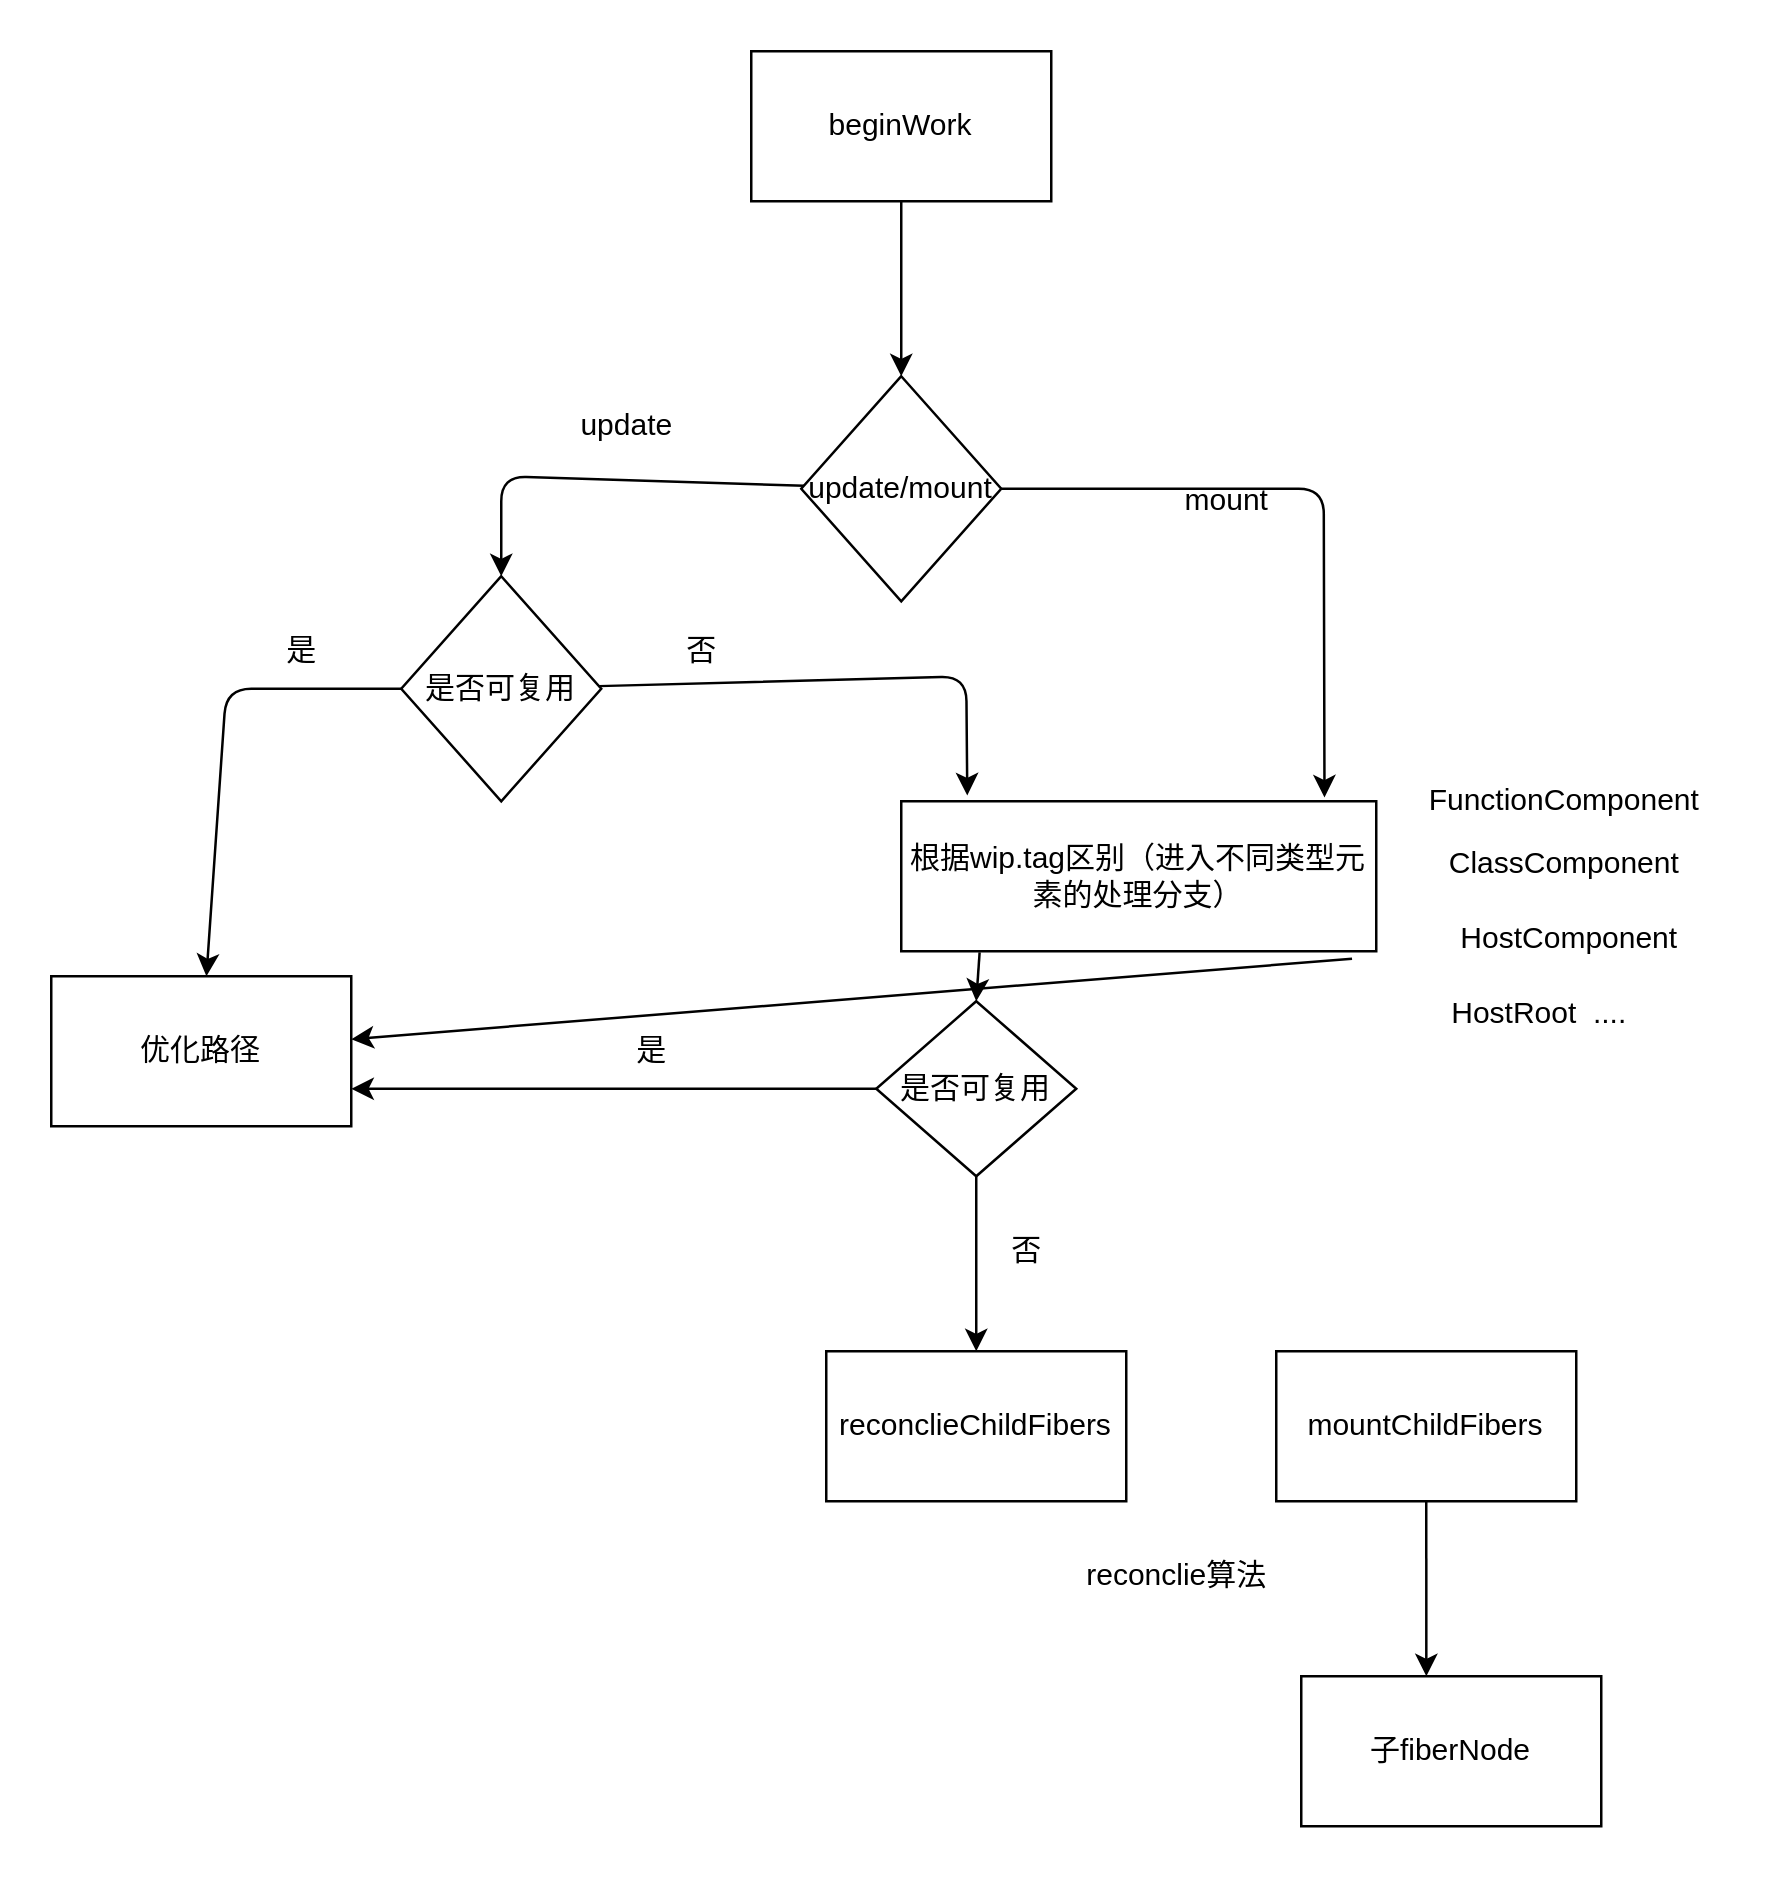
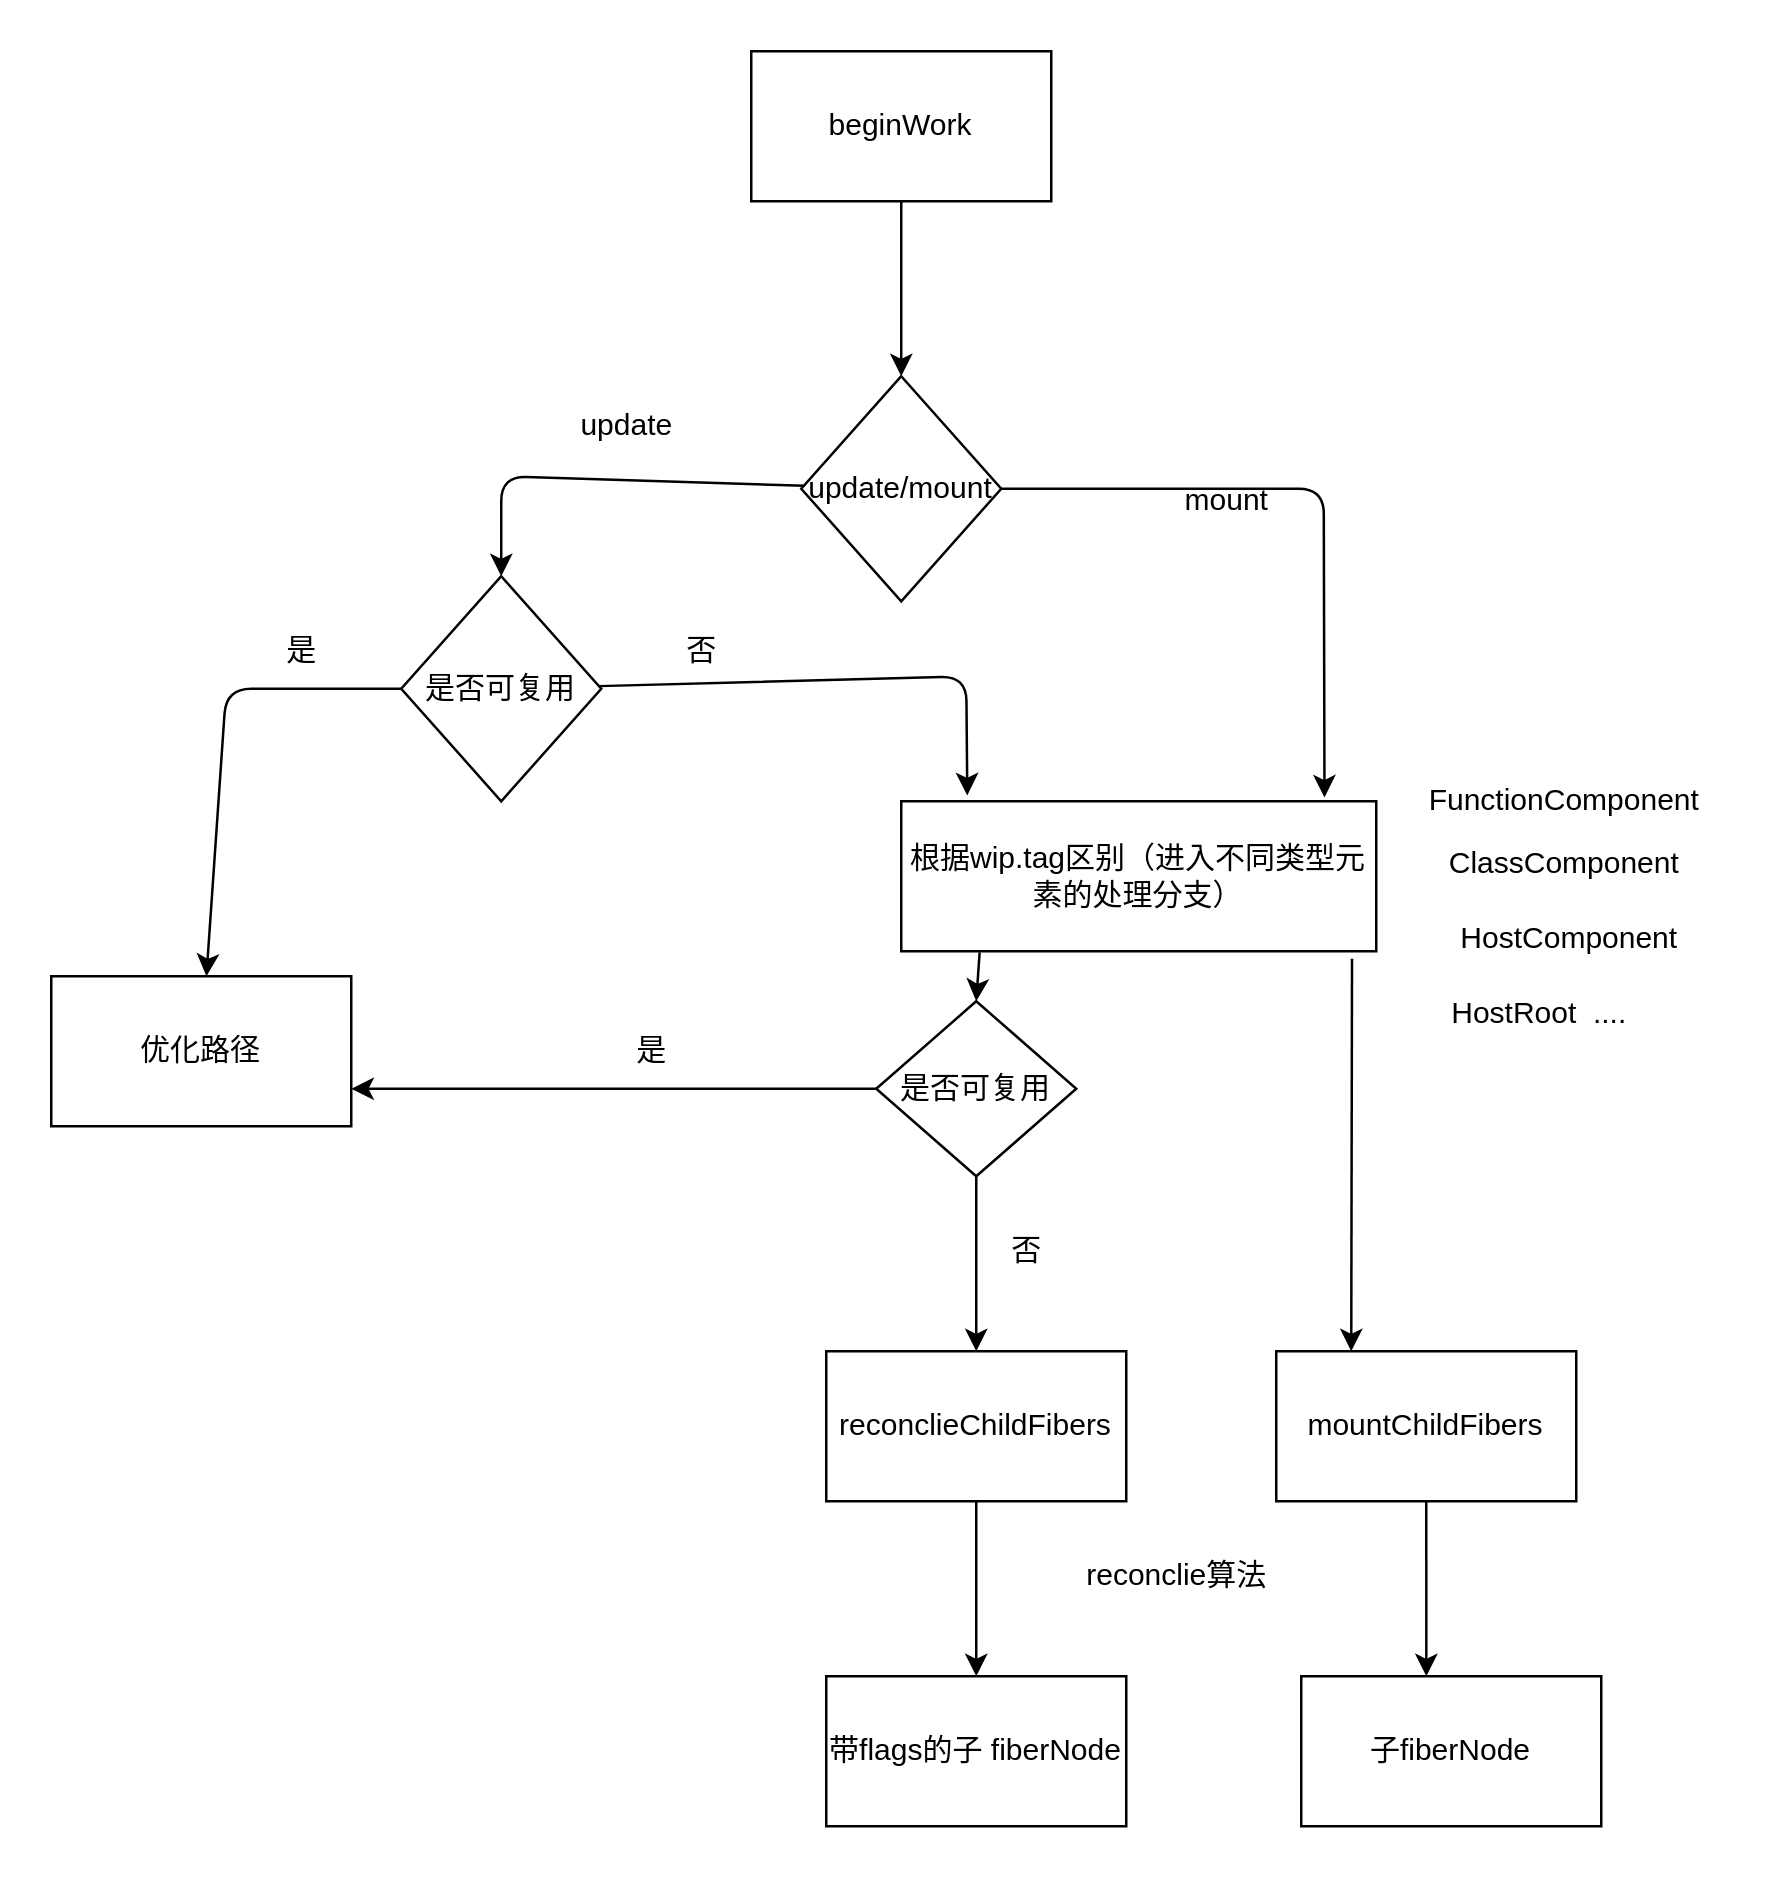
edge "根据wip.tag区别（进入不同类型元素的处理分支）" -> "优化路径": now "根据wip.tag区别（进入不同类型元素的处理分支）" -> "mountChildFibers"
edge "reconclieChildFibers" -> "带flags的子 fiberNode": added
node "带flags的子 fiberNode": added
